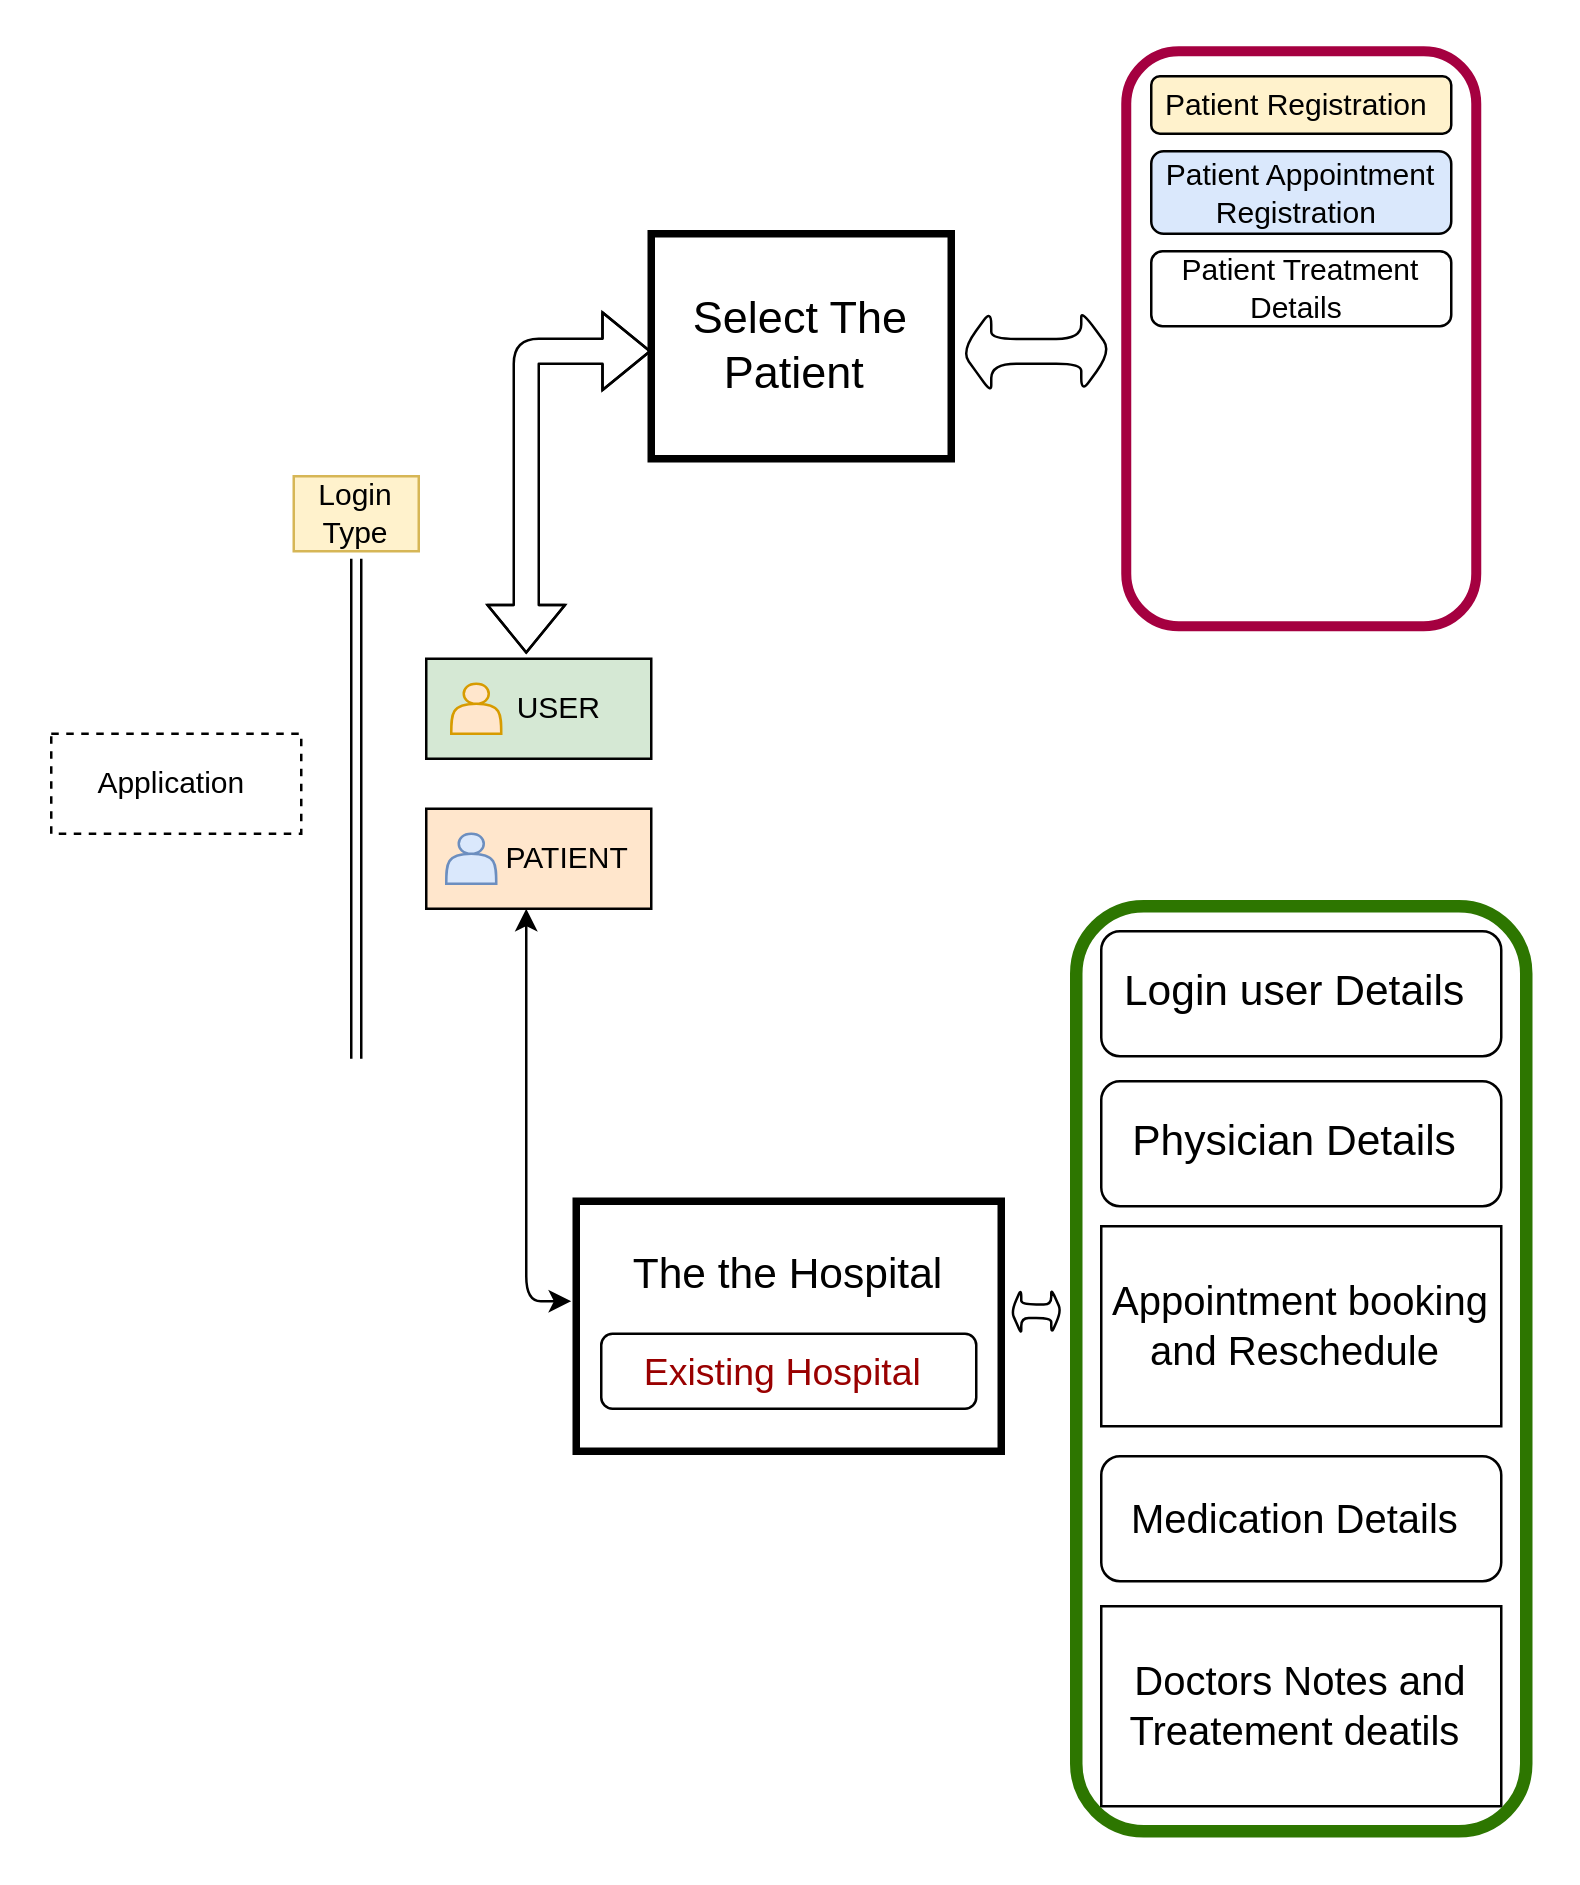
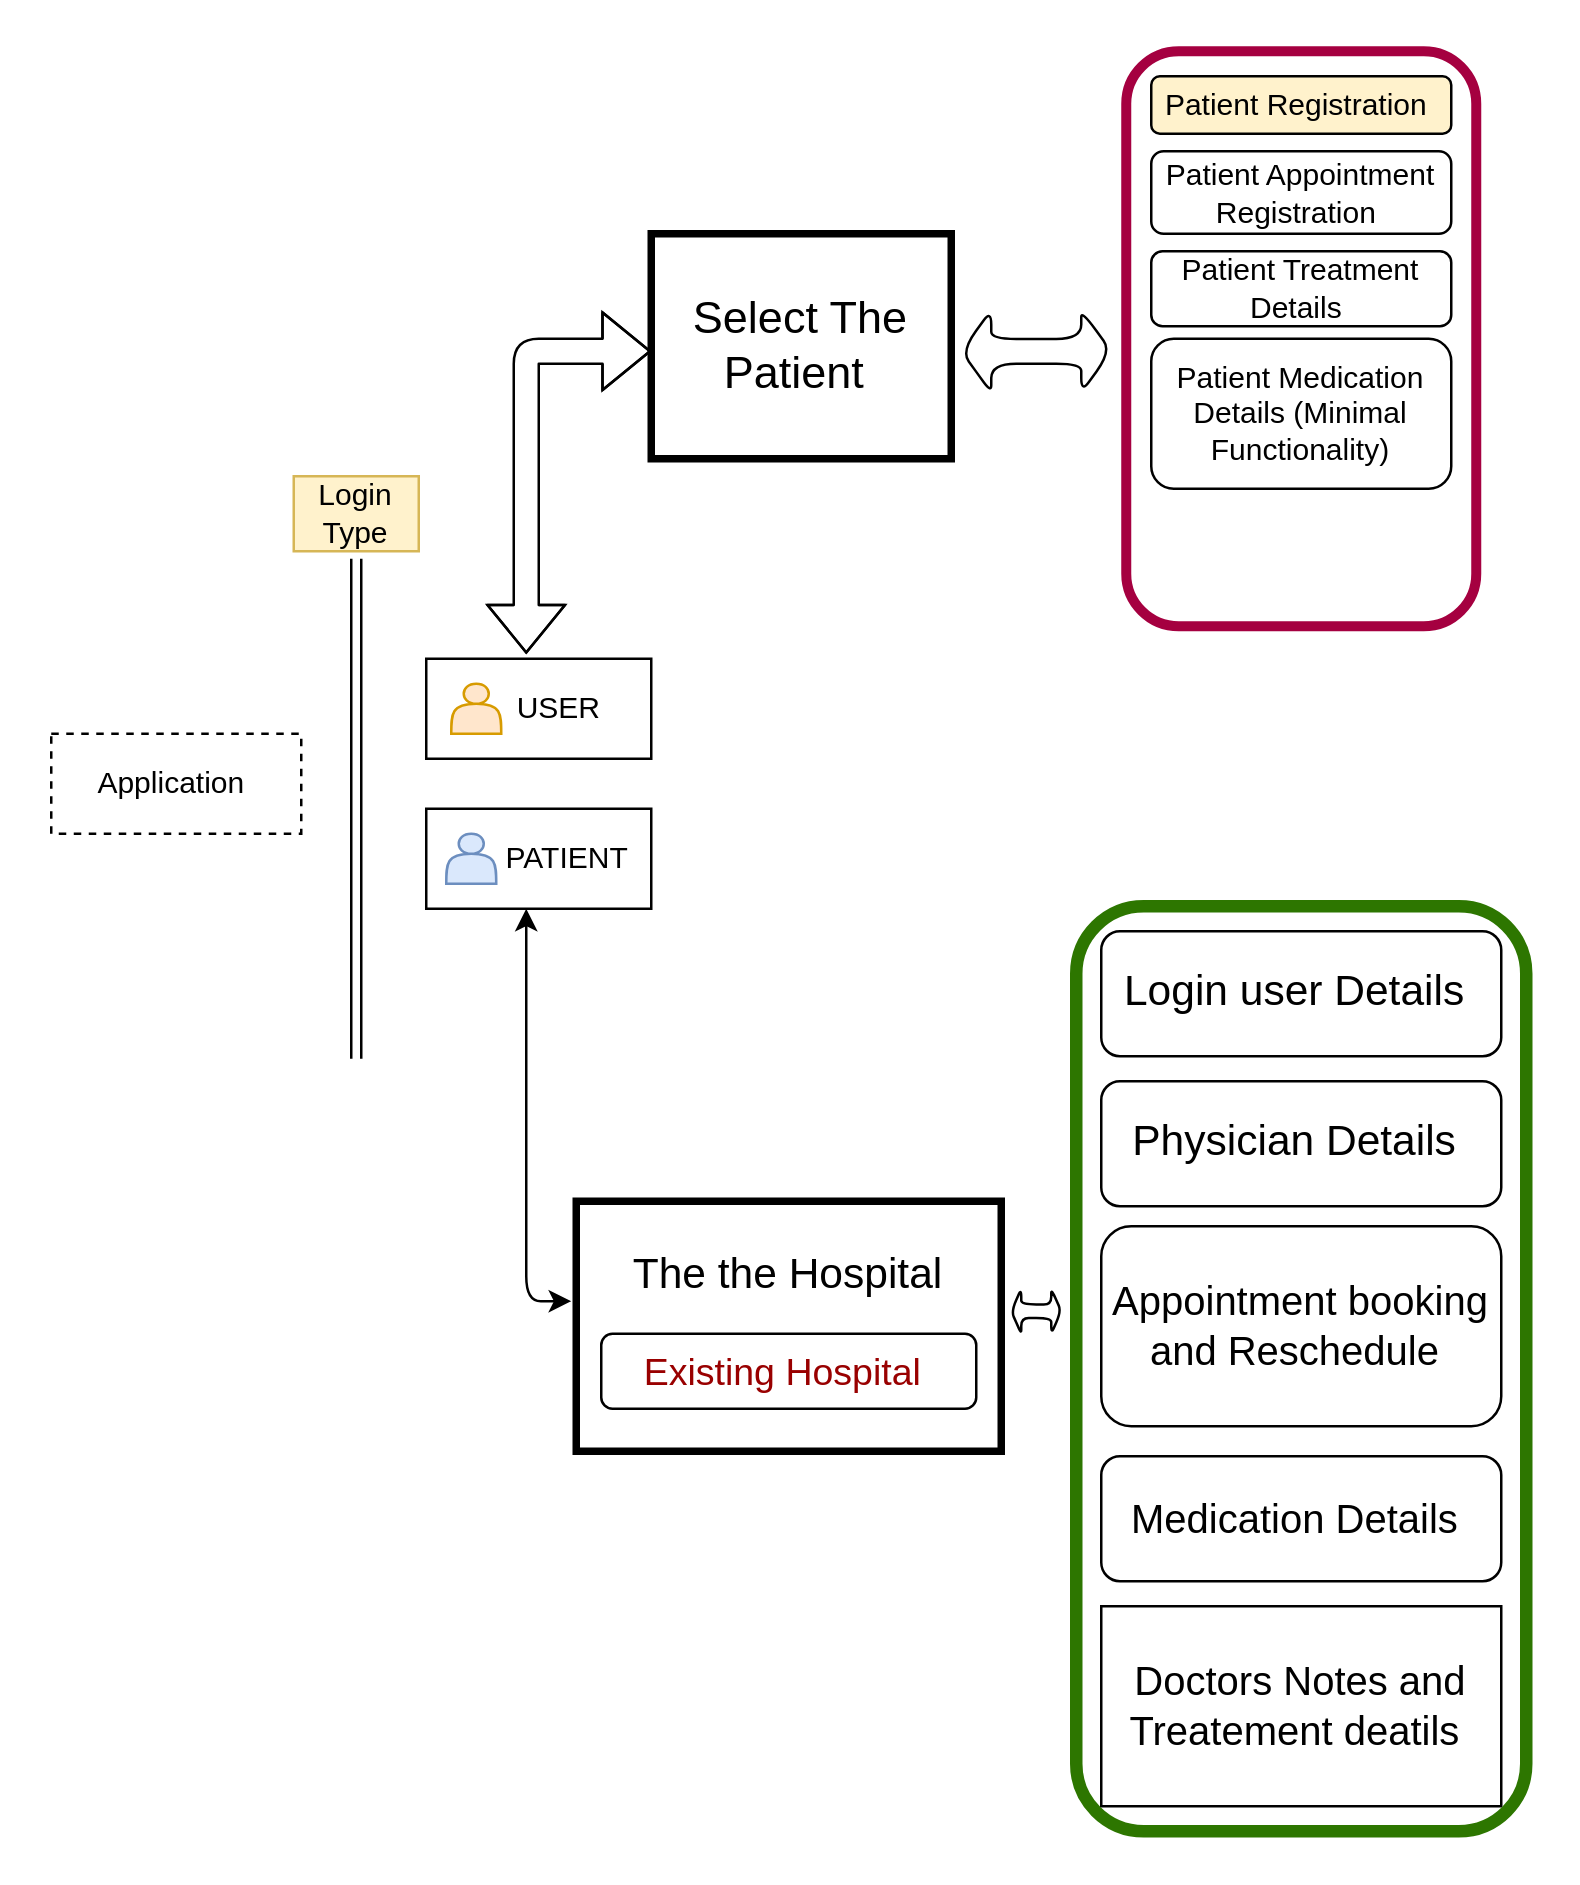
node "Patient Appointment Registration": fillcolor #dae8fc -> #ffffff
node "Patient Medication Details (Minimal Functionality)": added
node "USER": fillcolor #d5e8d4 -> #ffffff
node "PATIENT": fillcolor #ffe6cc -> #ffffff
node "Appointment booking and Reschedule": shape rectangle -> rounded rectangle
